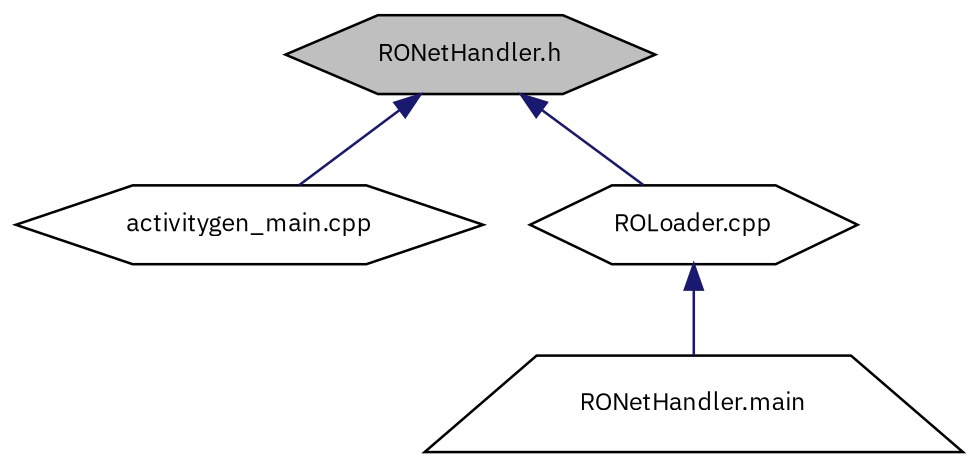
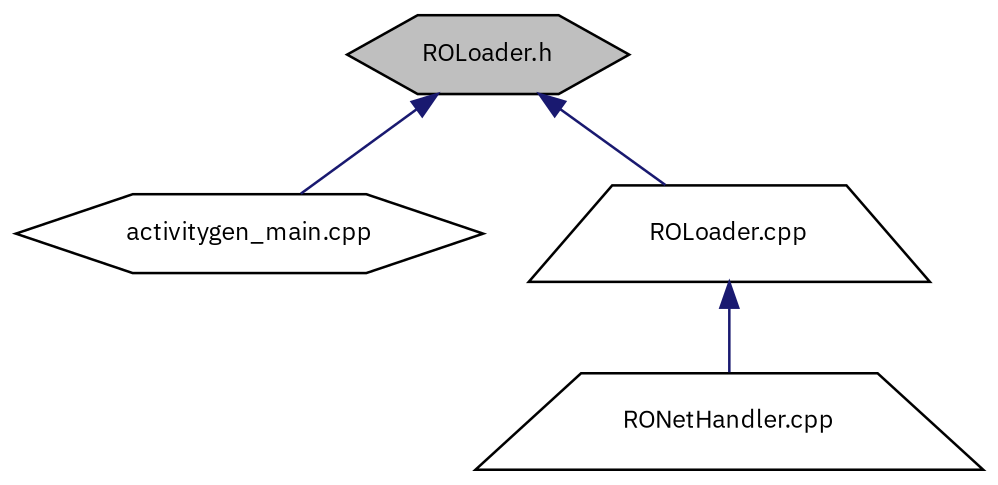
node "RONetHandler.h": label "RONetHandler.h" -> "ROLoader.h"
node "ROLoader.cpp": shape hexagon -> trapezium
node "RONetHandler.main": label "RONetHandler.main" -> "RONetHandler.cpp"
